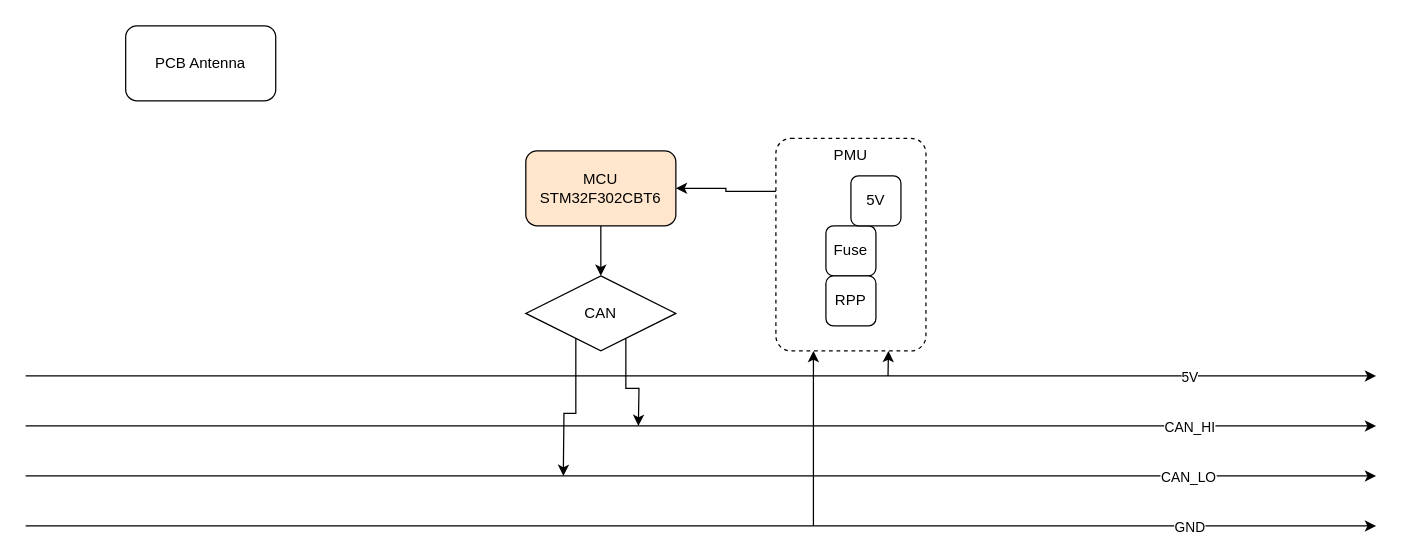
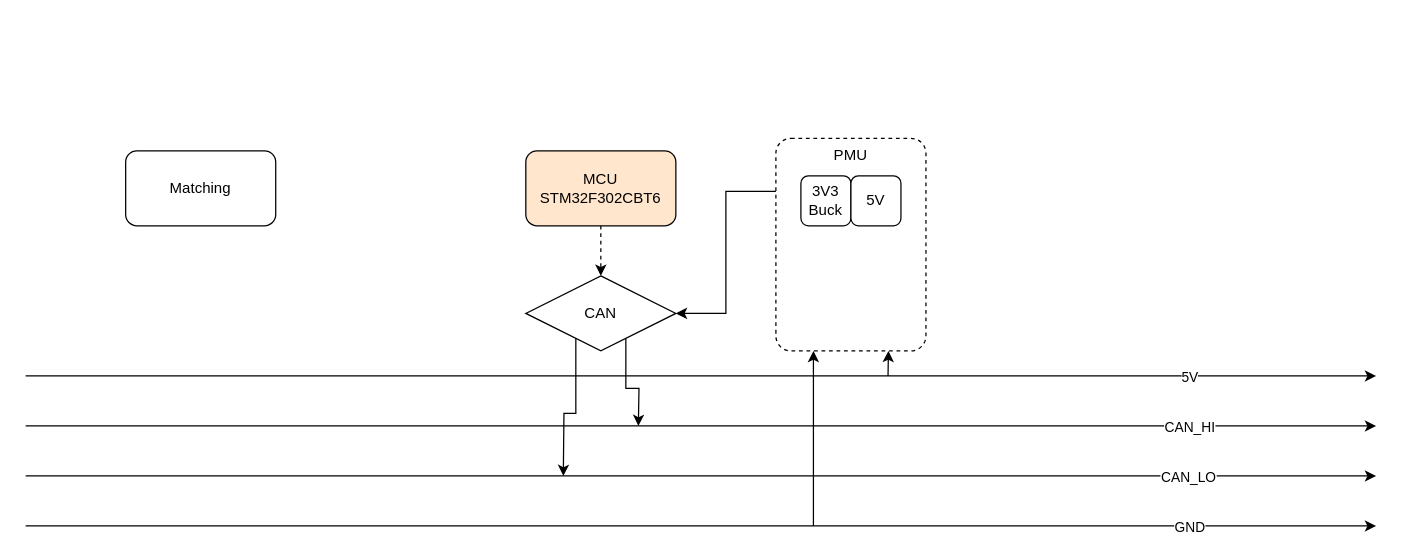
node "PCB Antenna": removed
node "Matching": added
edge "PMU" -> "MCU STM32F302CBT6": now "PMU" -> "CAN"
node "3V3 Buck": added
edge "MCU STM32F302CBT6" -> "CAN": style solid -> dashed
node "Fuse": removed
node "RPP": removed
